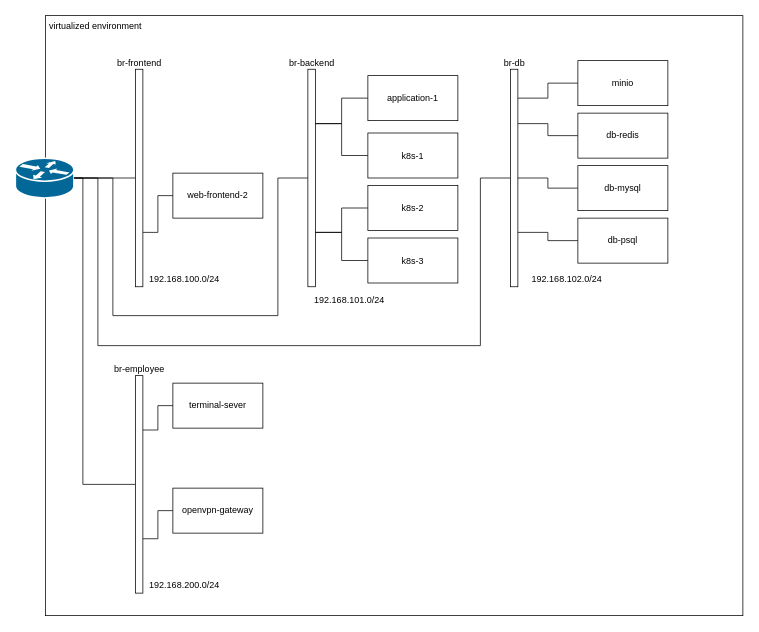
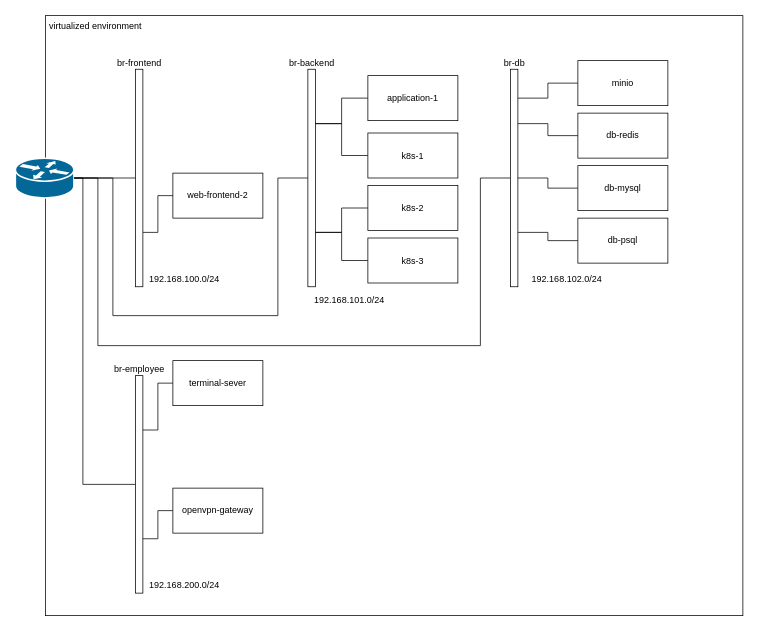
node "terminal-sever": moved (218, 405) -> (218, 383)
